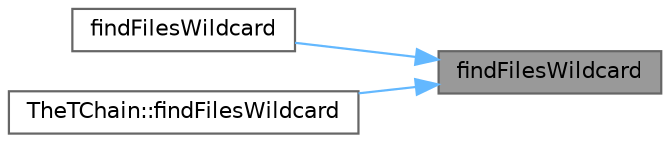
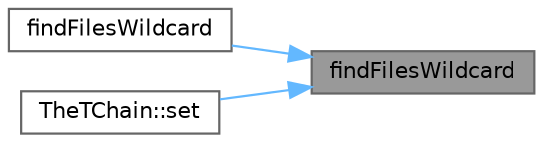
node "TheTChain::findFilesWildcard": label "TheTChain::findFilesWildcard" -> "TheTChain::set"
